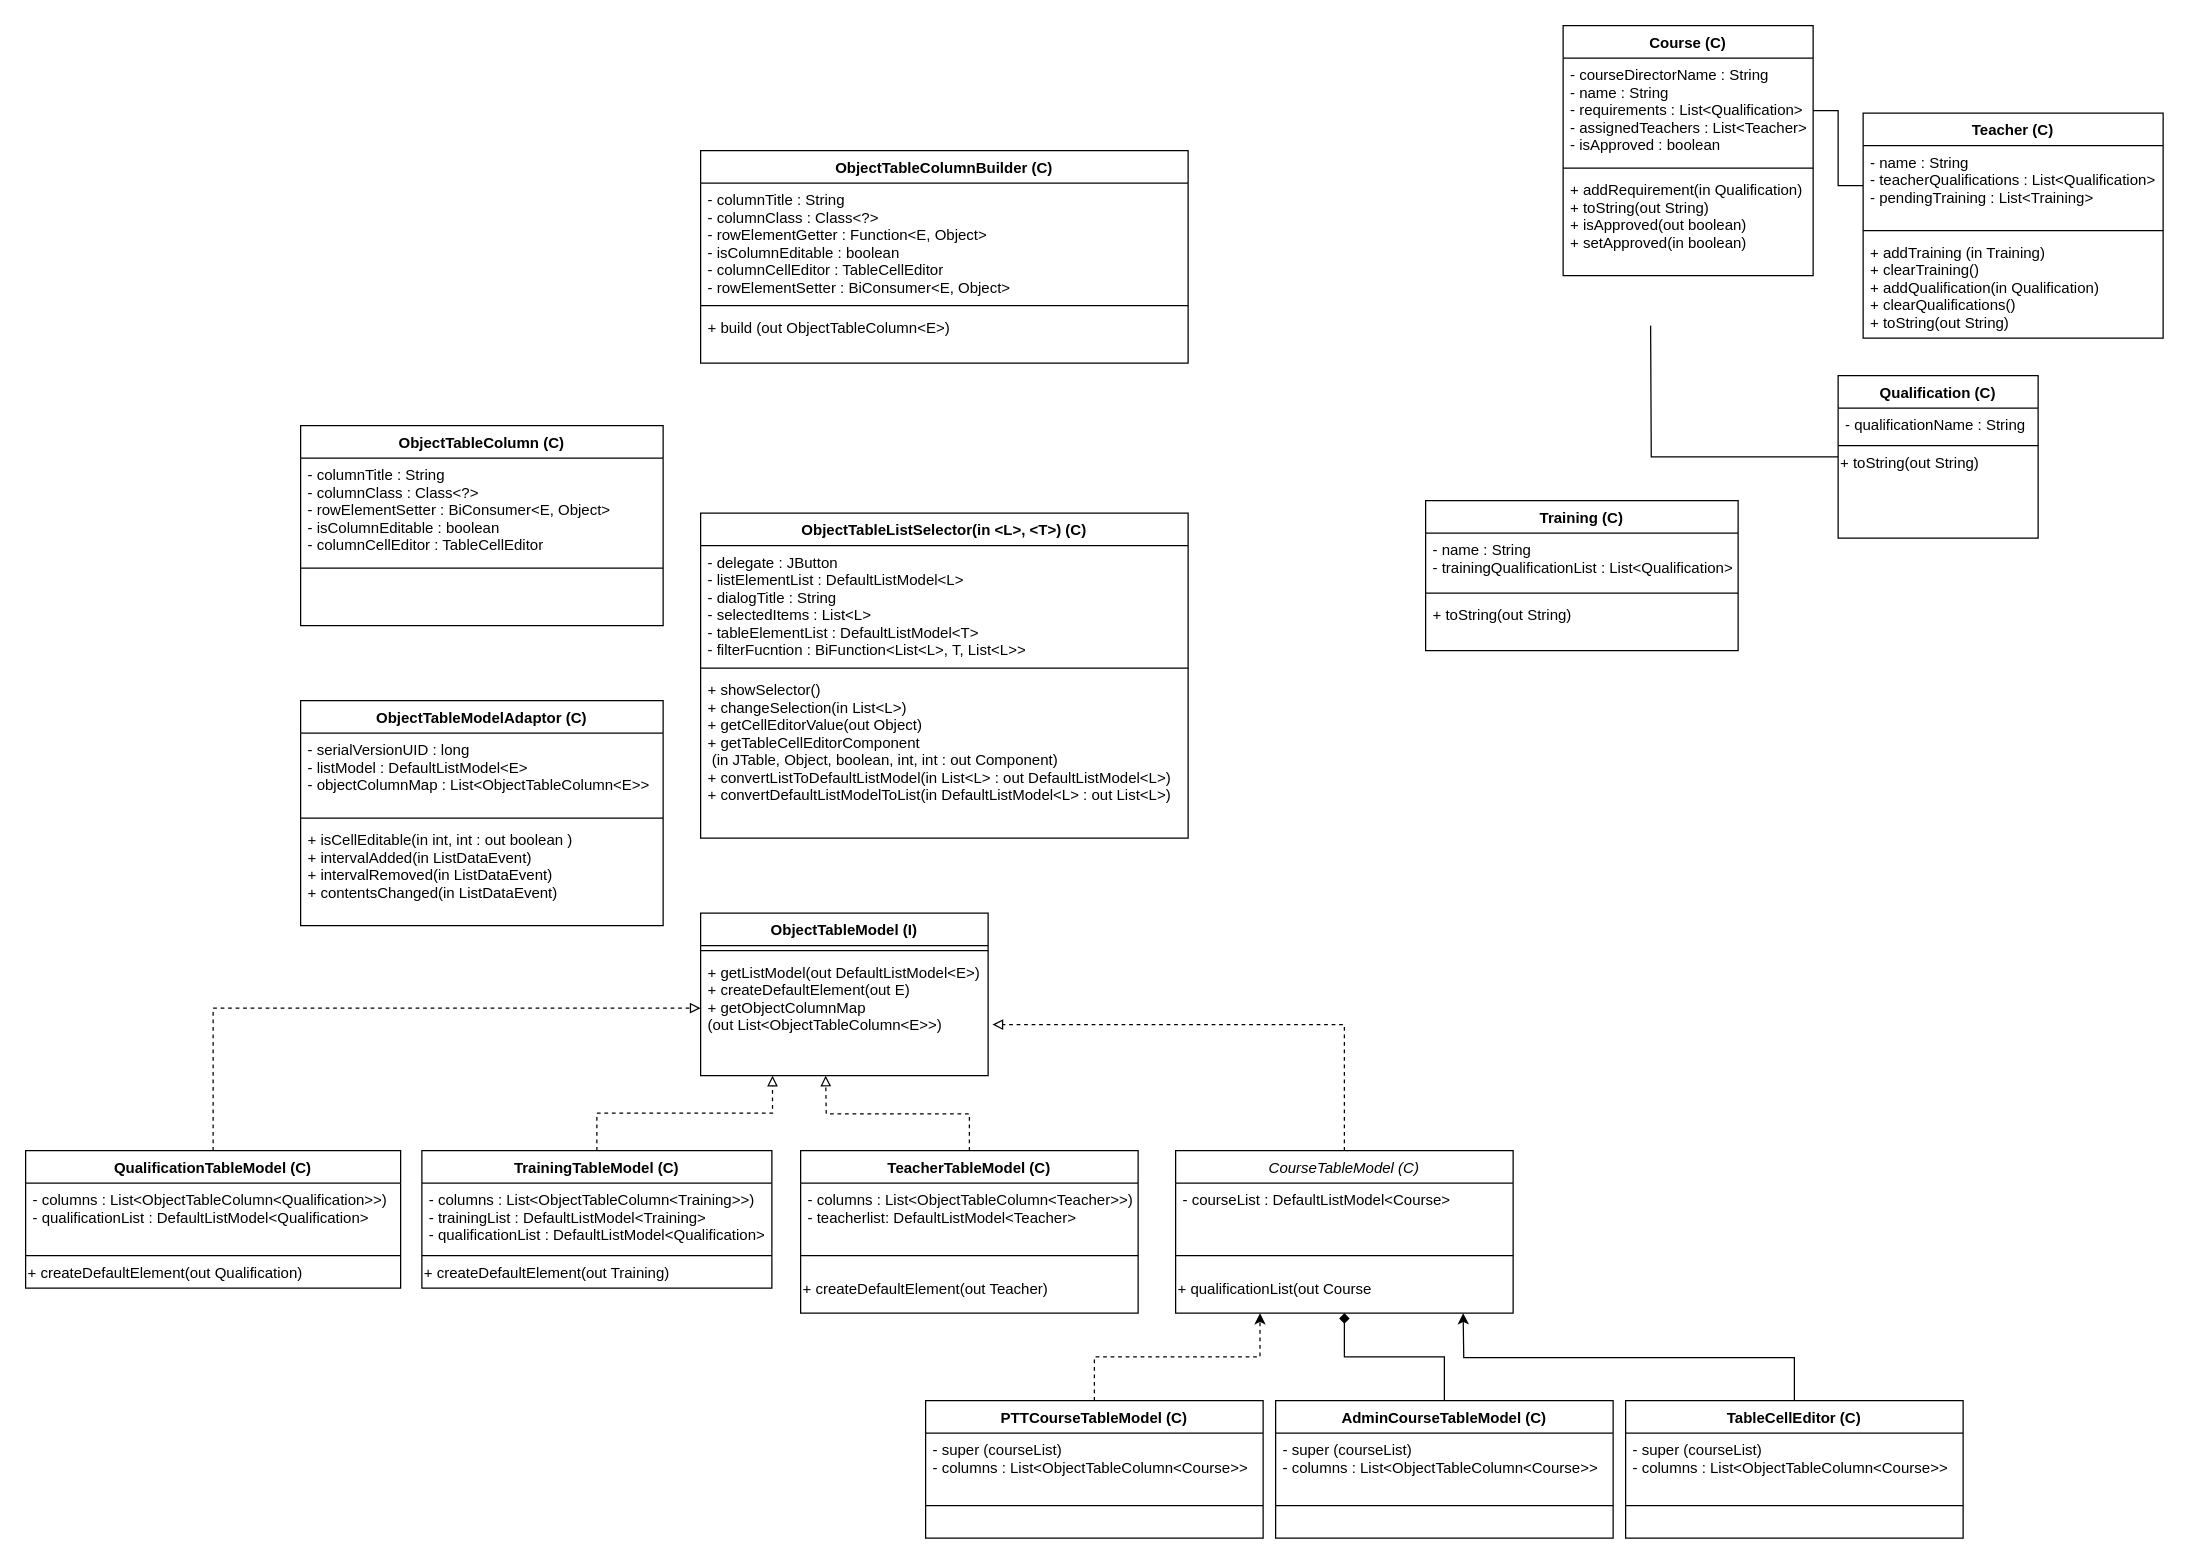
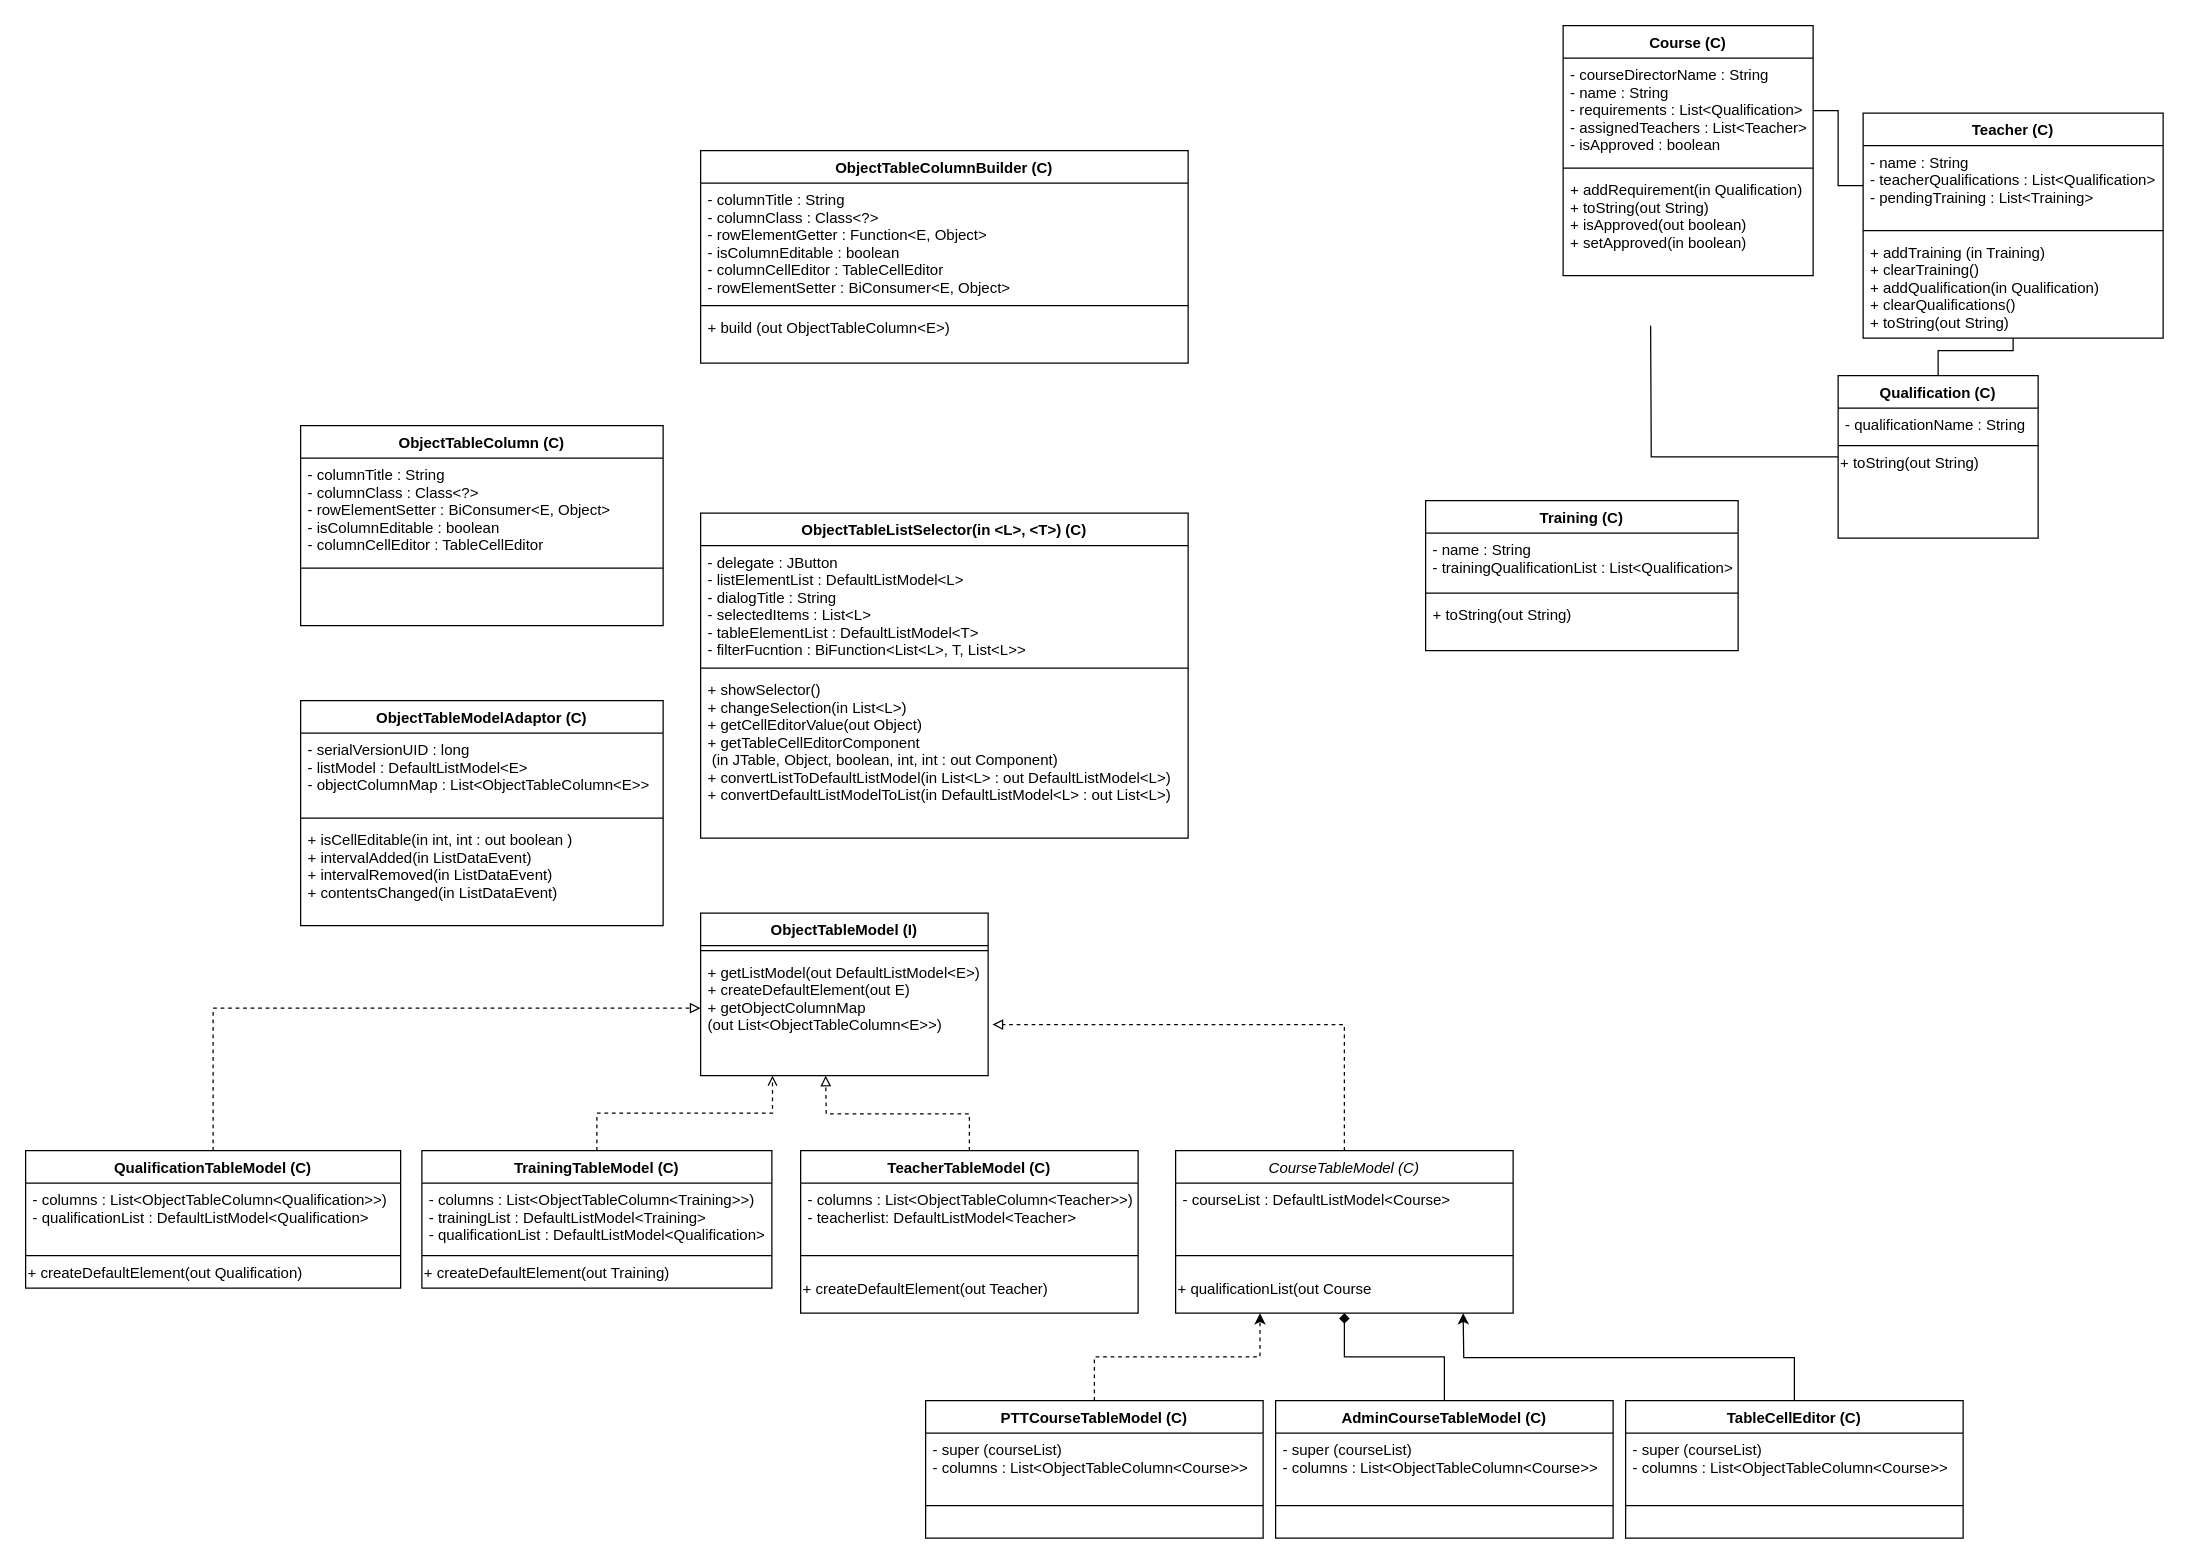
edge "Teacher (C)" -- "Qualification (C)": added
edge "TrainingTableModel (C)" -> "ObjectTableModel (I)": arrowhead block -> open
